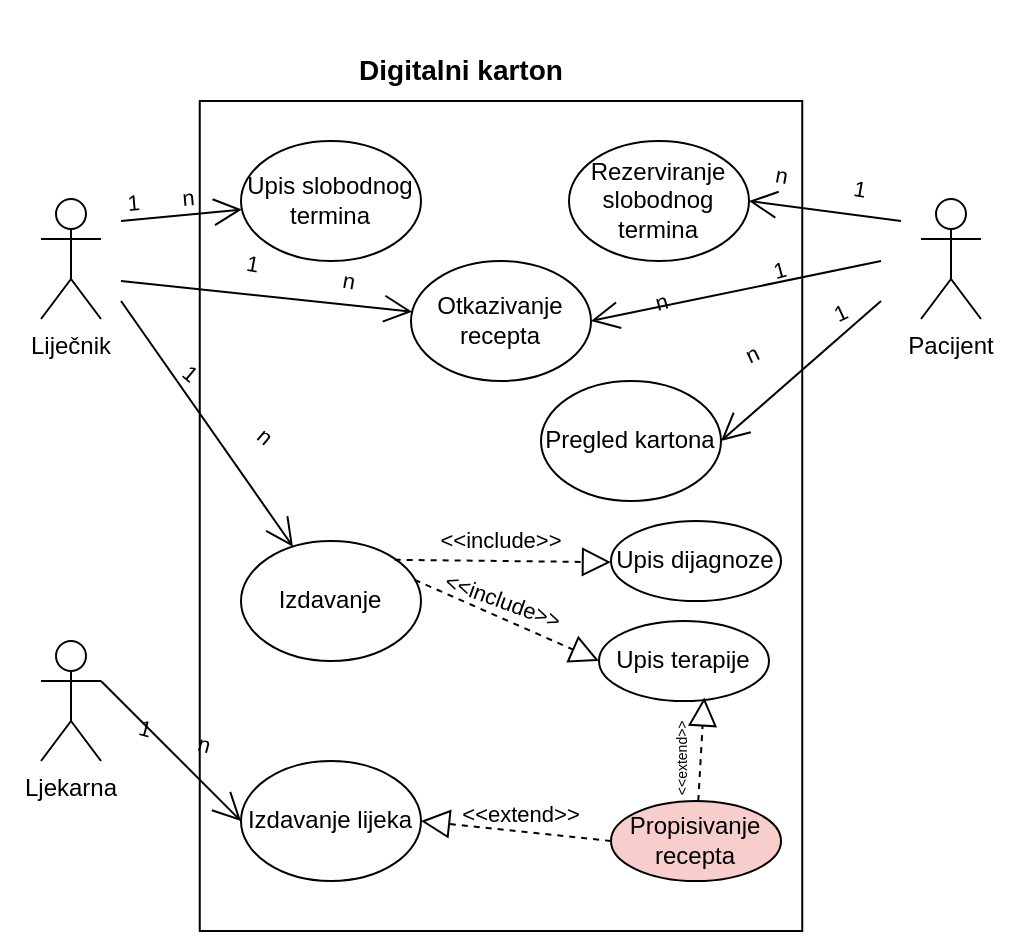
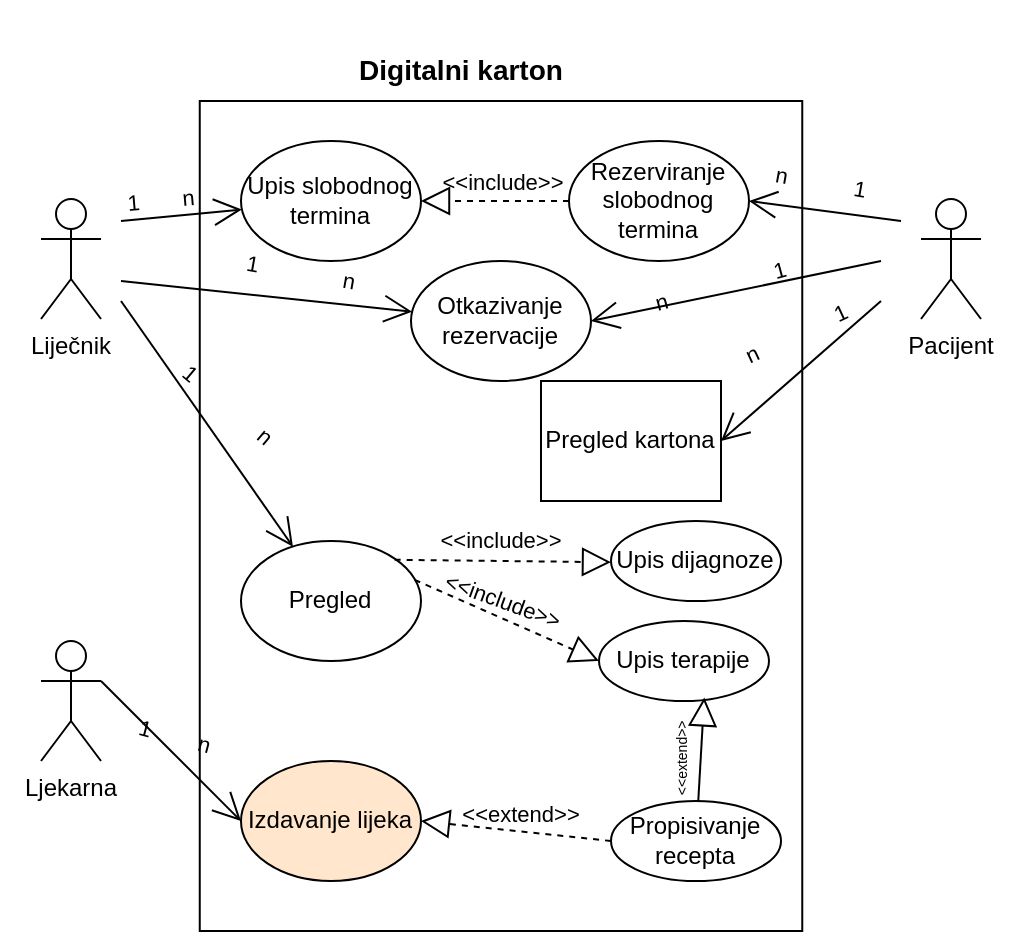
edge "Rezerviranje slobodnog termina" -> "Upis slobodnog termina": added, label "<<include>>"
node "Otkazivanje recepta": label "Otkazivanje recepta" -> "Otkazivanje rezervacije"
node "Pregled kartona": shape ellipse -> rectangle
node "Izdavanje": label "Izdavanje" -> "Pregled"
edge "Propisivanje recepta" -> "Upis terapije": style dashed -> solid
node "Izdavanje lijeka": fillcolor #ffffff -> #ffe6cc
node "Propisivanje recepta": fillcolor #f8cecc -> #ffffff
